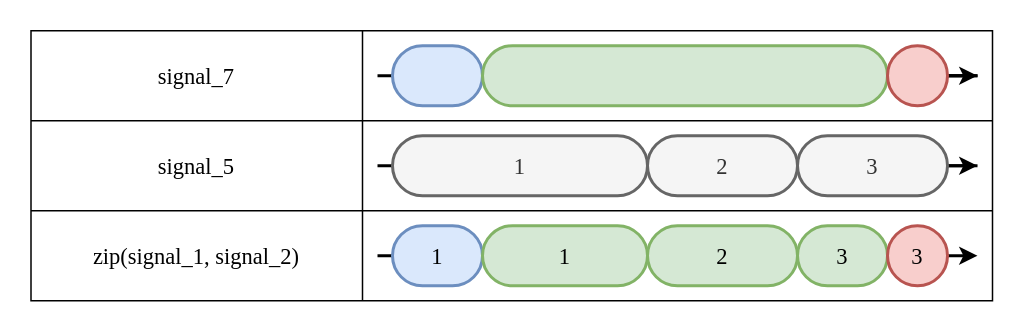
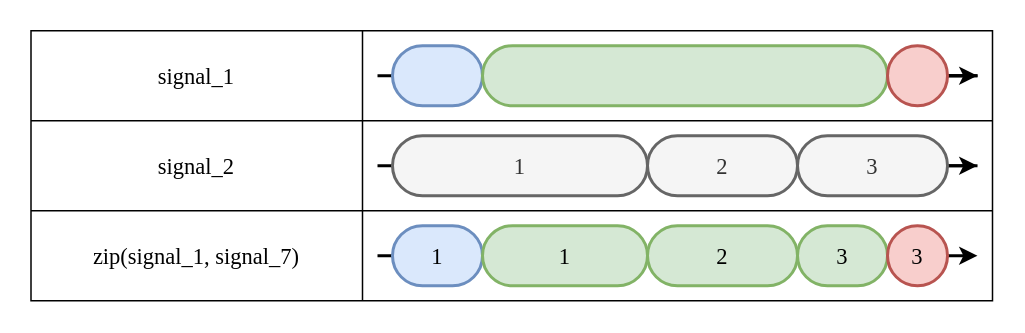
node "signal_7": label "signal_7" -> "signal_1"
node "signal_5": label "signal_5" -> "signal_2"
node "zip(signal_1, signal_2)": label "zip(signal_1, signal_2)" -> "zip(signal_1, signal_7)"
